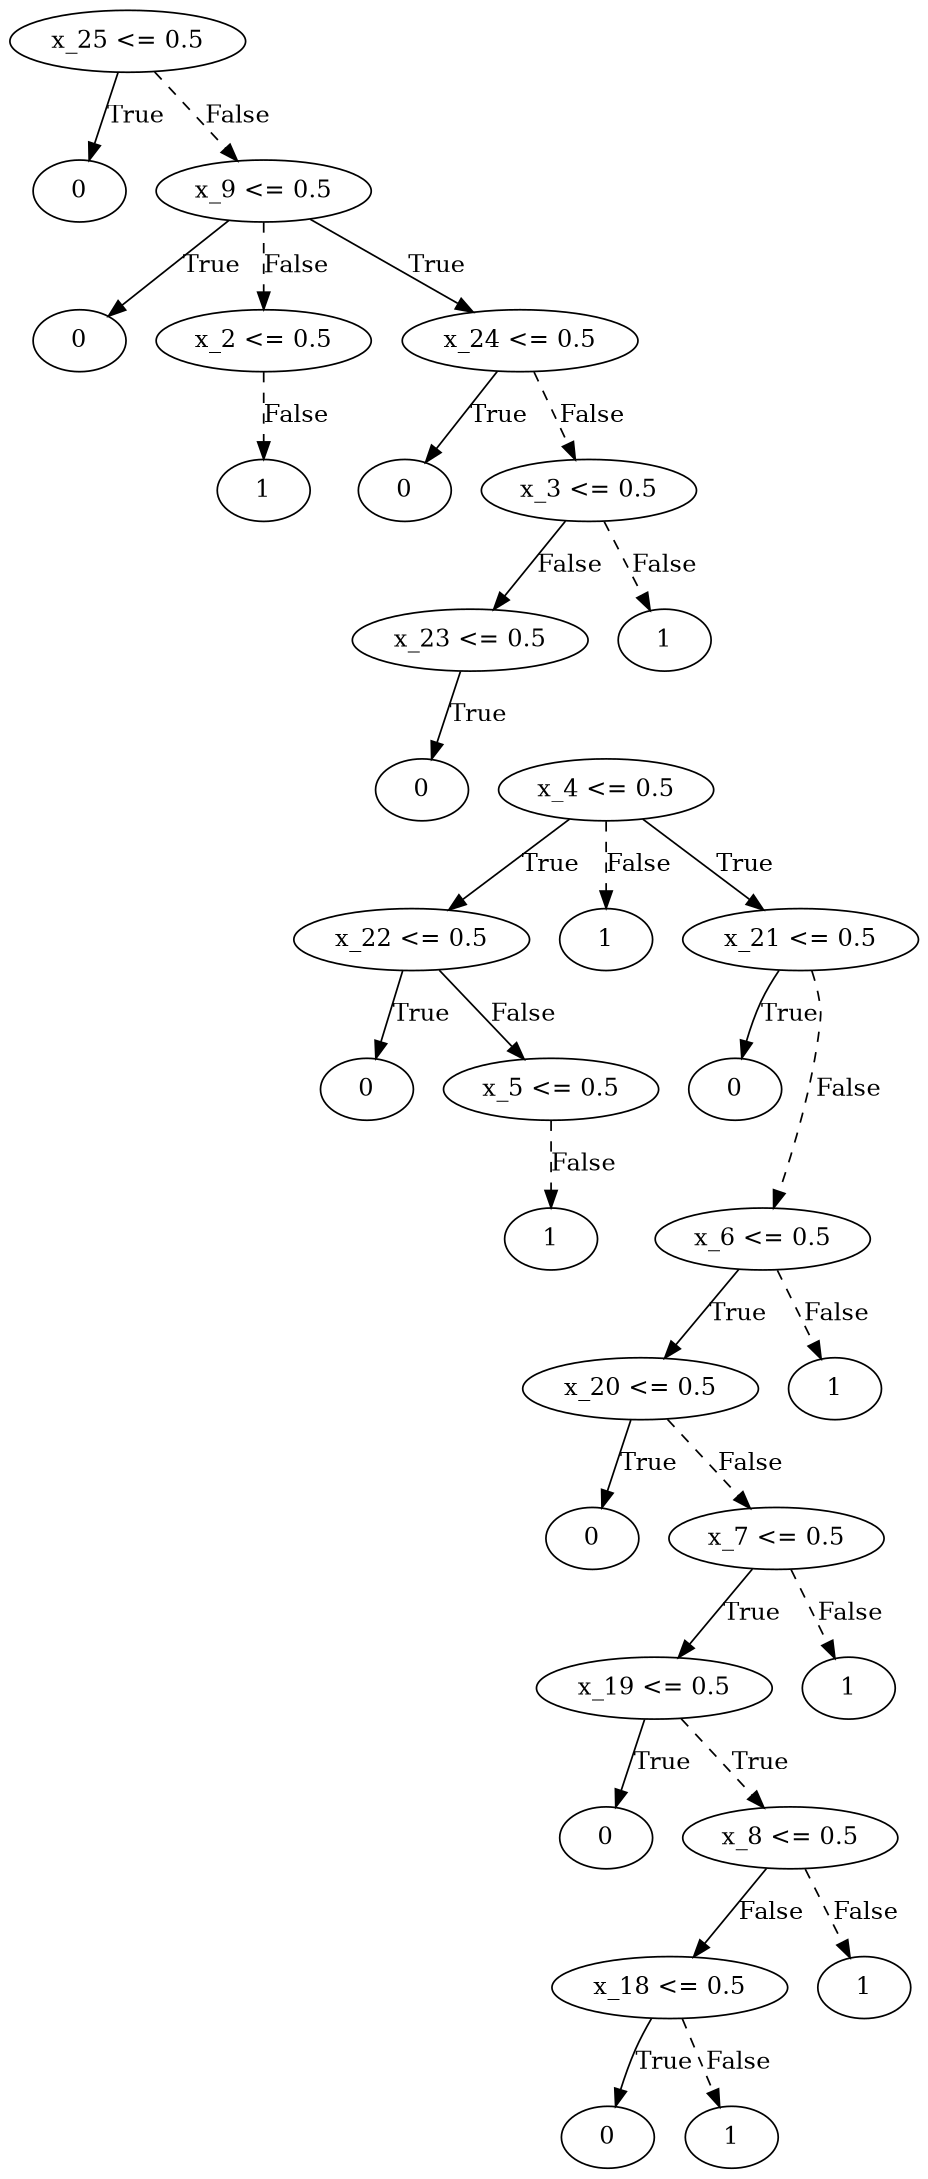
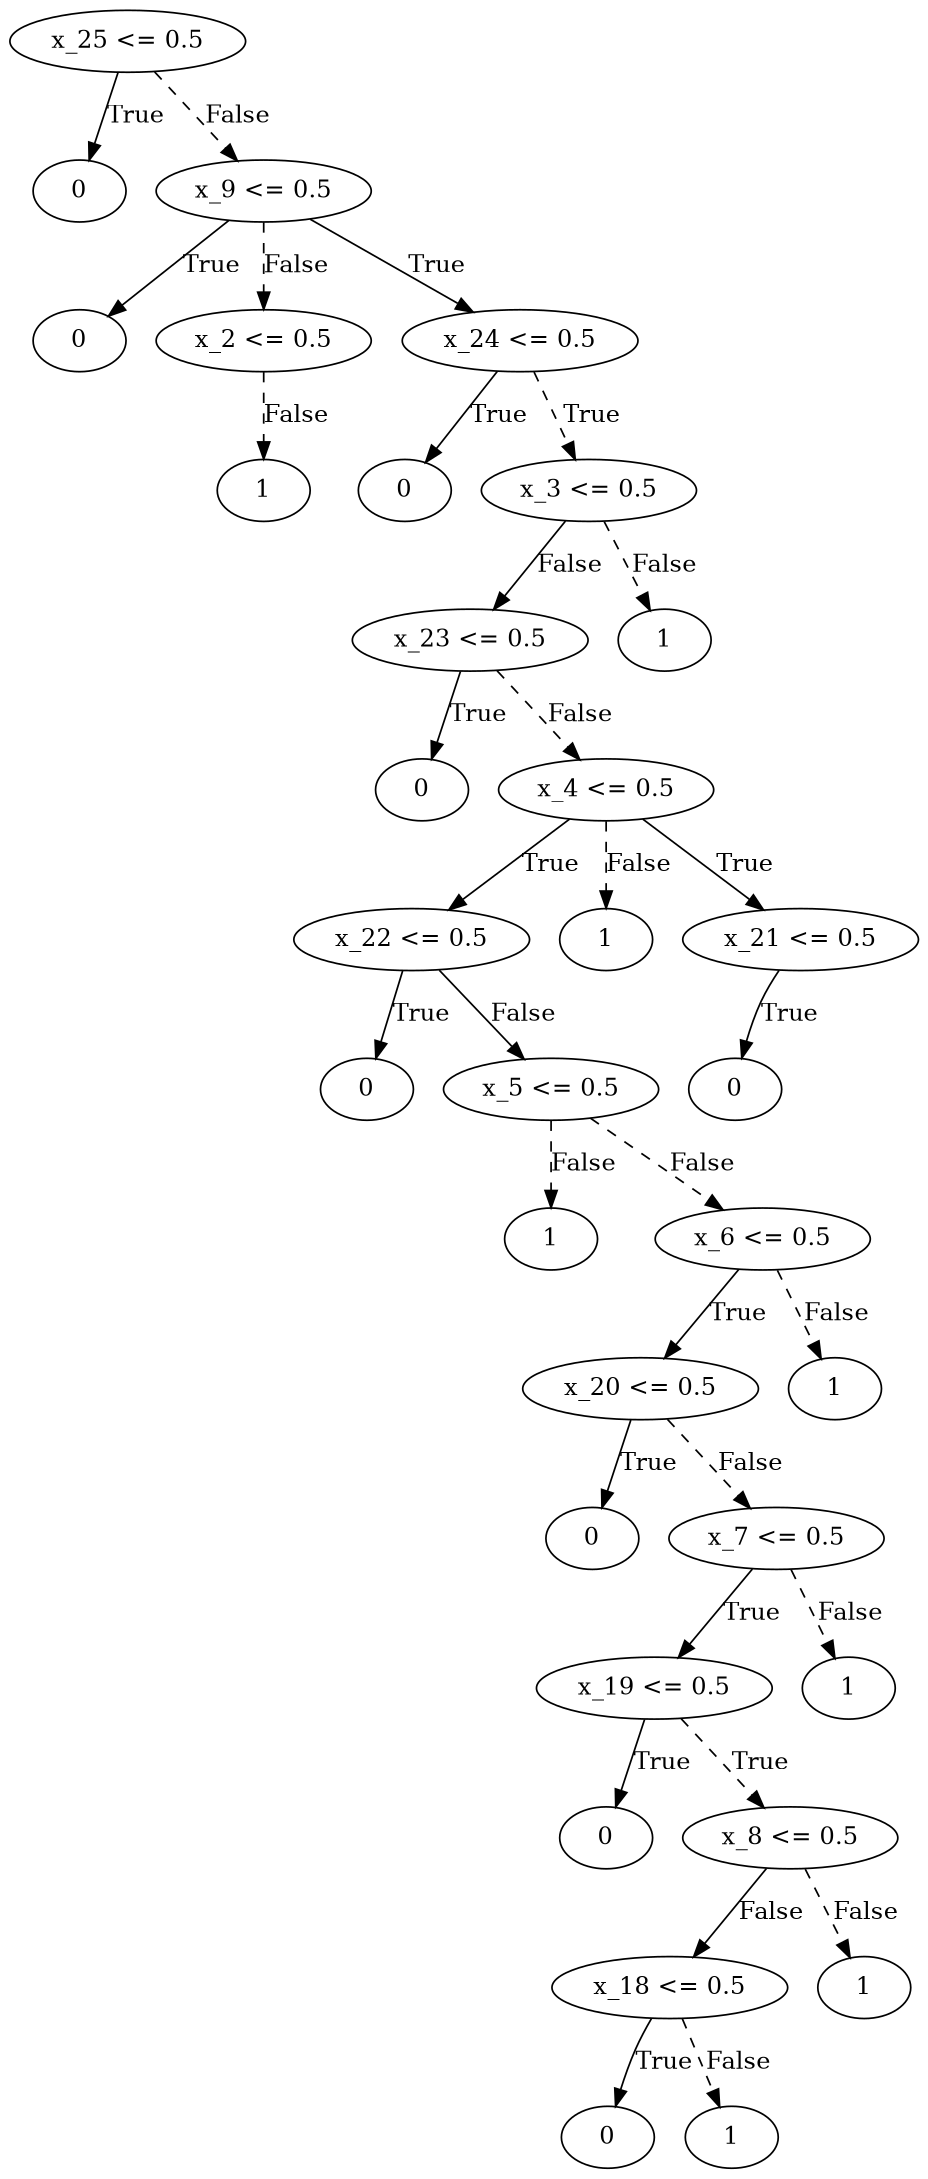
edge "x_24 <= 0.5" -> "x_3 <= 0.5": label "False" -> "True"
edge "x_23 <= 0.5" -> "x_4 <= 0.5": added, label "False"
edge "x_21 <= 0.5" -> "x_6 <= 0.5": now "x_5 <= 0.5" -> "x_6 <= 0.5"
